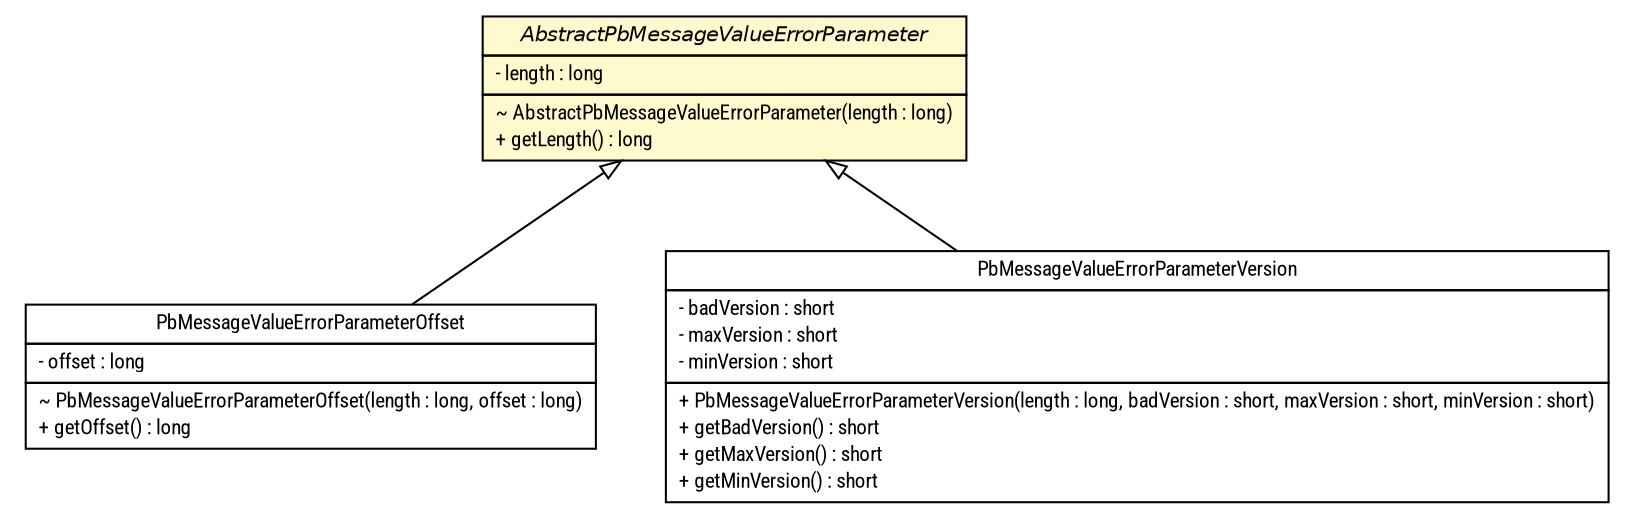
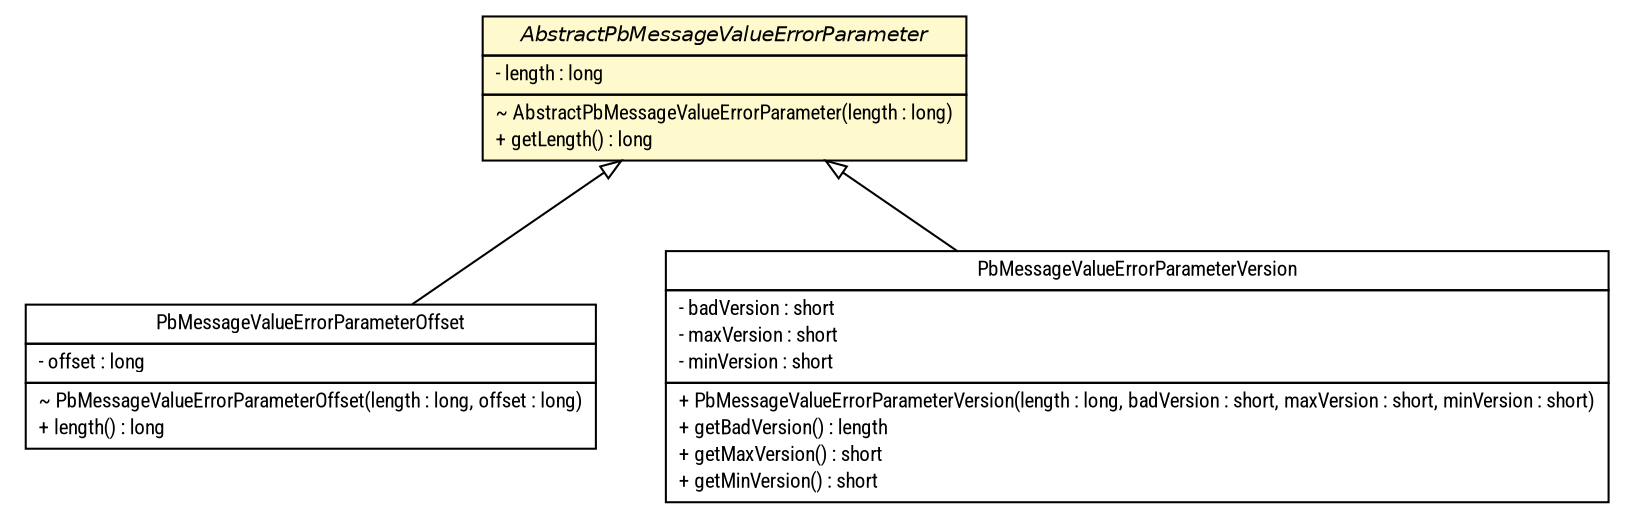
node "PbMessageValueErrorParameterOffset": text "+ getOffset() : long" -> "+ length() : long"
node "PbMessageValueErrorParameterVersion": text "+ getBadVersion() : short" -> "+ getBadVersion() : length"
